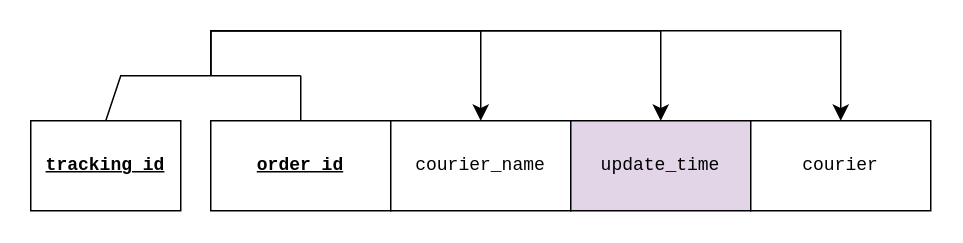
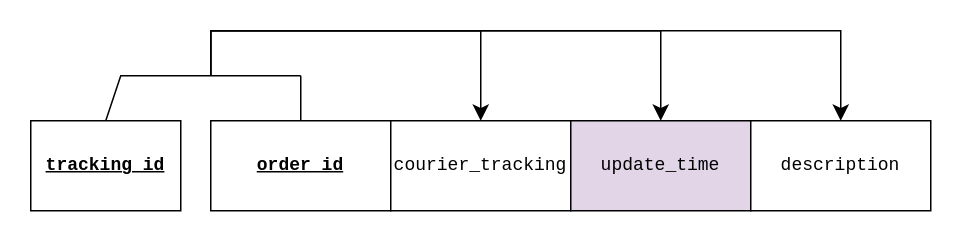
node "courier_name": label "courier_name" -> "courier_tracking"
node "courier": label "courier" -> "description"
